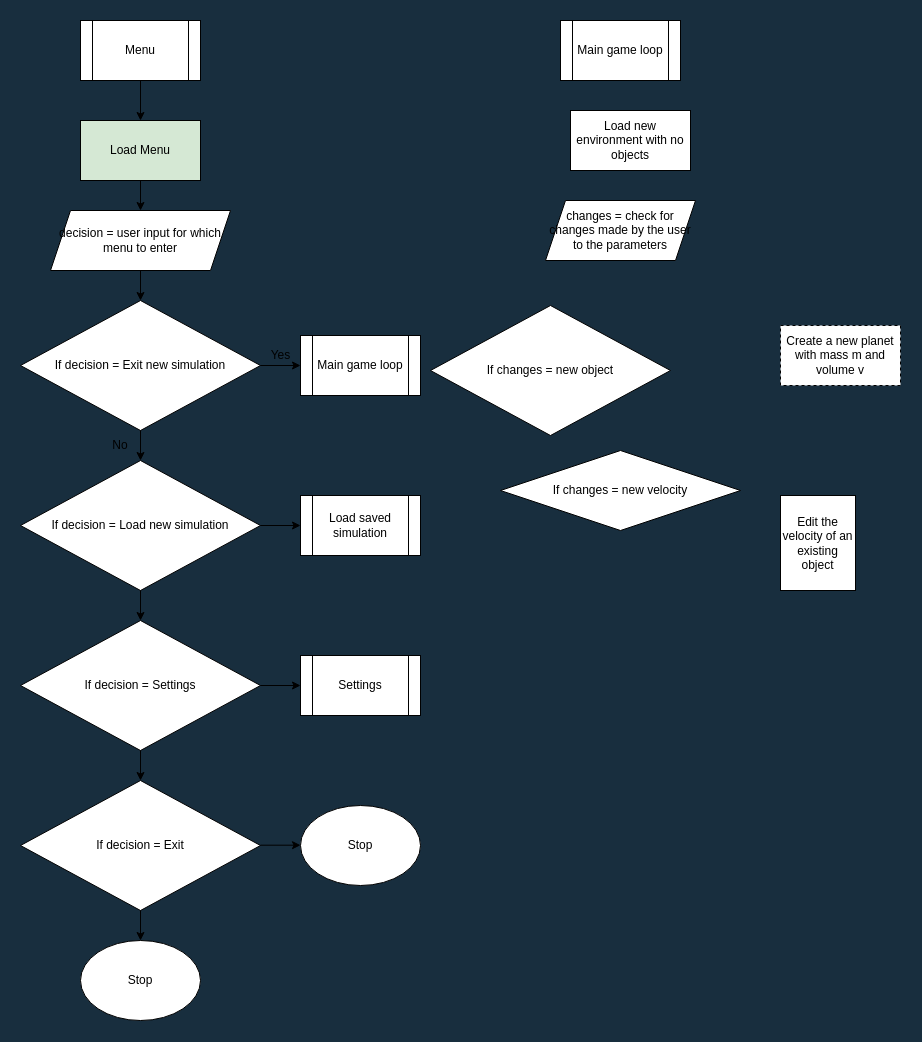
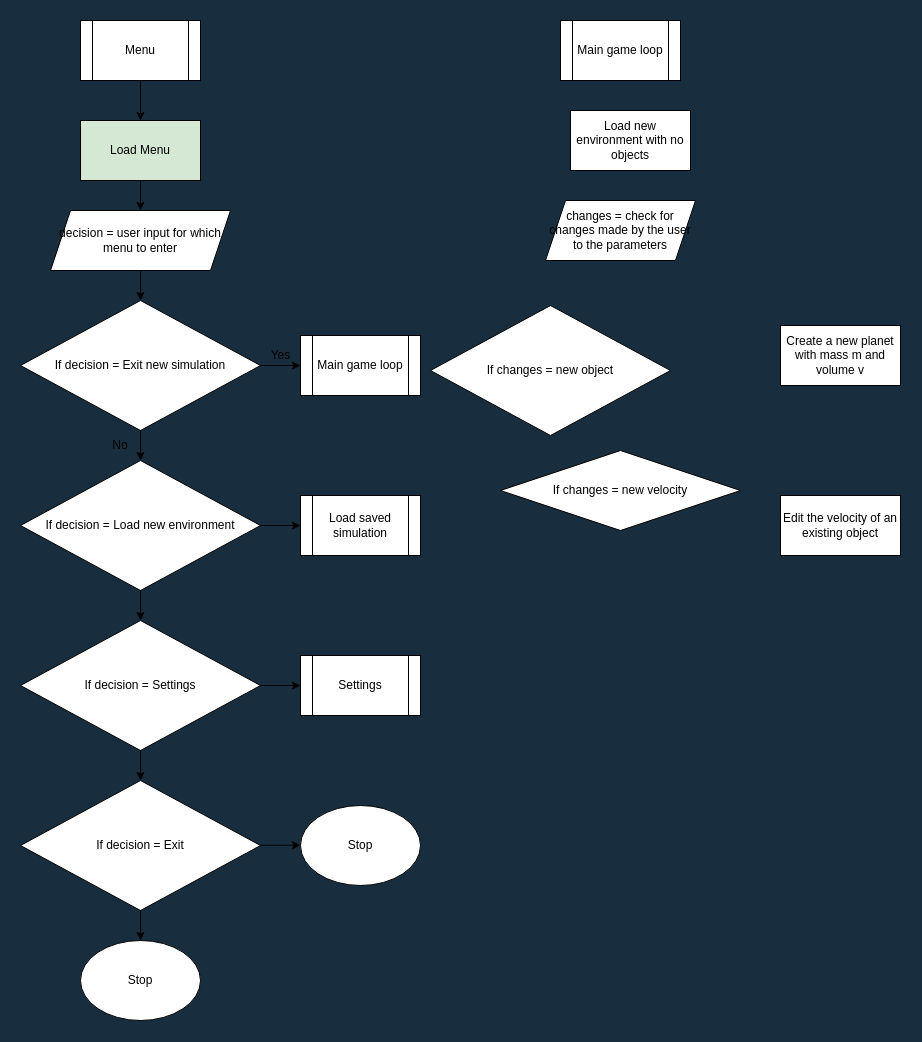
node "Create a new planet with mass m and volume v": style dashed -> solid
node "If decision = Load new simulation": label "If decision = Load new simulation" -> "If decision = Load new environment"
node "Edit the velocity of an existing object": size 75x95 -> 120x60
